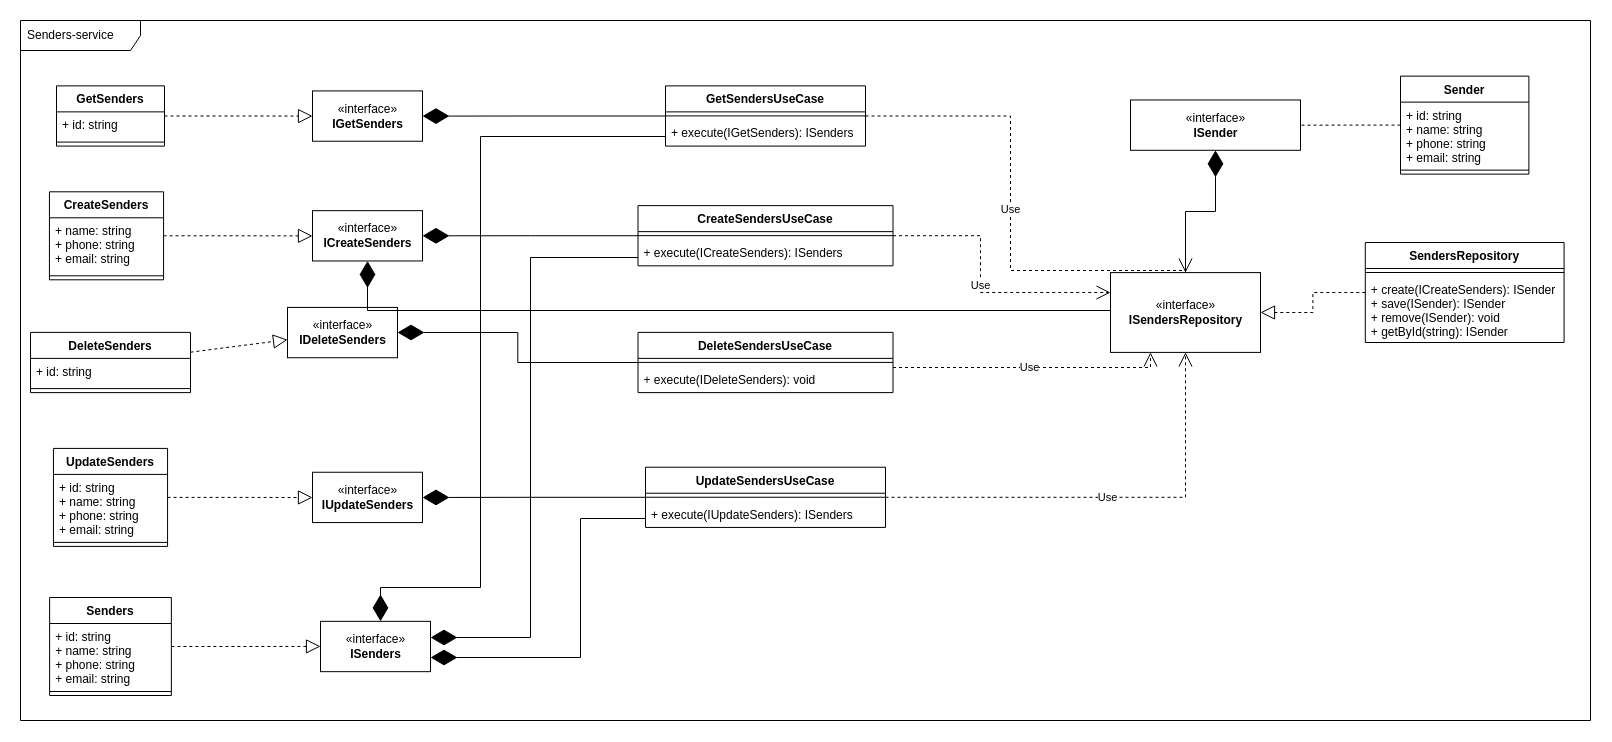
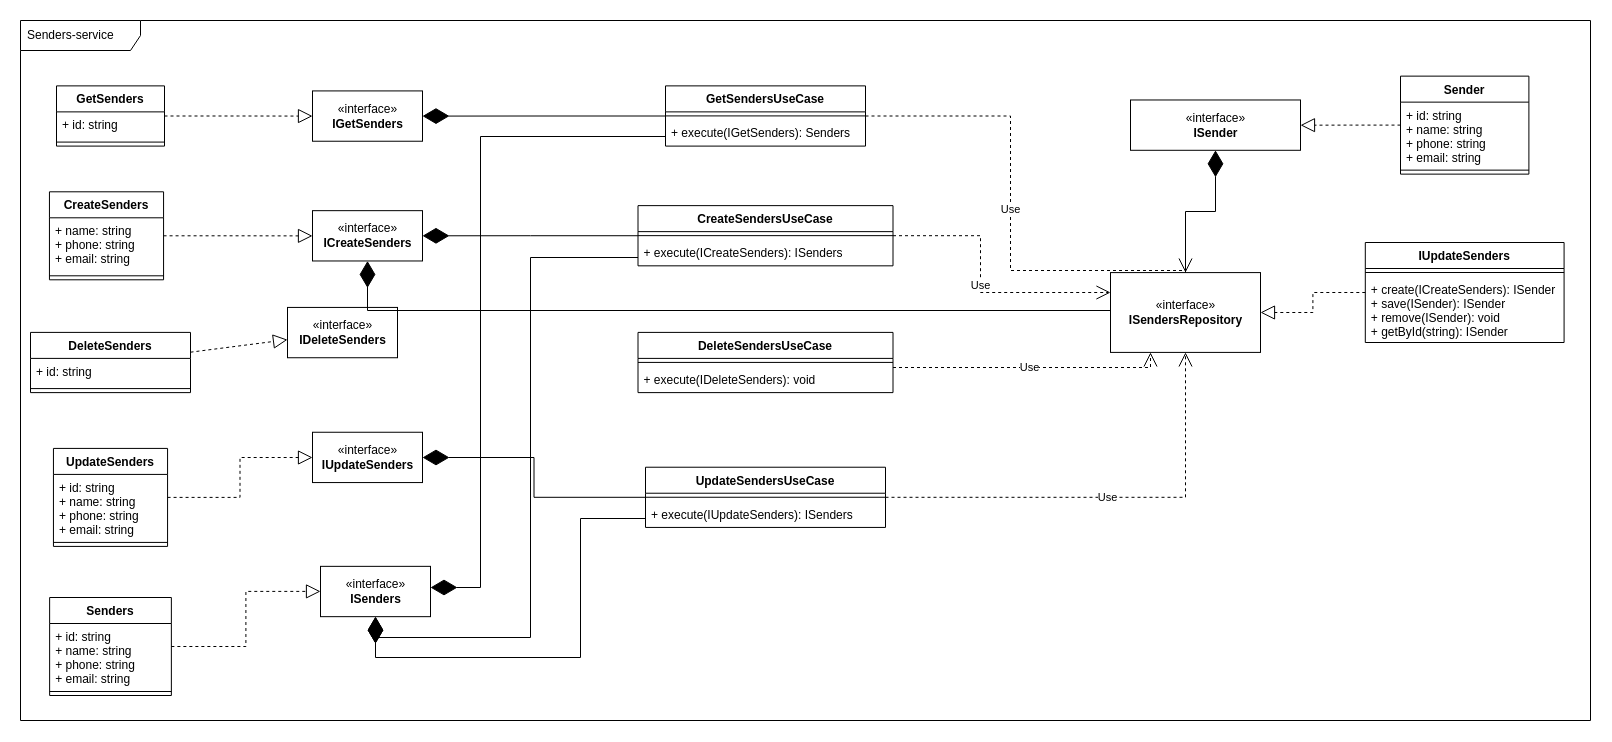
edge "Sender" -- "«interface» ISender": arrowhead none -> block
node "+ execute(IGetSenders): ISenders": label "+ execute(IGetSenders): ISenders" -> "+ execute(IGetSenders): Senders"
node "SendersRepository": label "SendersRepository" -> "IUpdateSenders"
edge "DeleteSendersUseCase" -> "«interface» IDeleteSenders": removed
node "«interface» IUpdateSenders": moved (368, 497) -> (368, 457)
node "«interface» ISenders": moved (376, 647) -> (376, 592)
